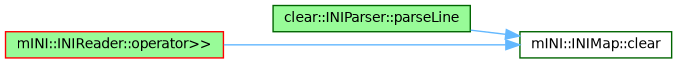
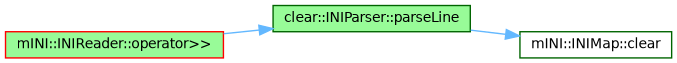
edge "mINI::INIReader::operator>>" -> "mINI::INIMap::clear": now "mINI::INIReader::operator>>" -> "clear::INIParser::parseLine"
